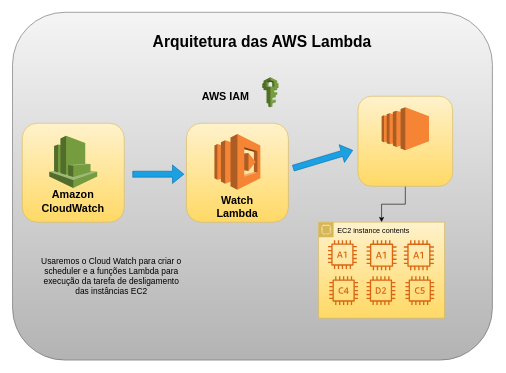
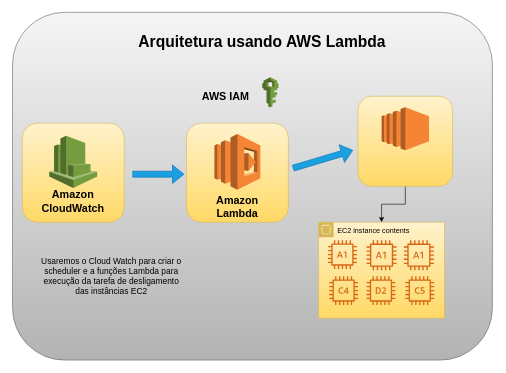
node "Arquitetura das AWS Lambda": label "Arquitetura das AWS Lambda" -> "Arquitetura usando AWS Lambda"
node "Watch Lambda": label "Watch Lambda" -> "Amazon Lambda"
